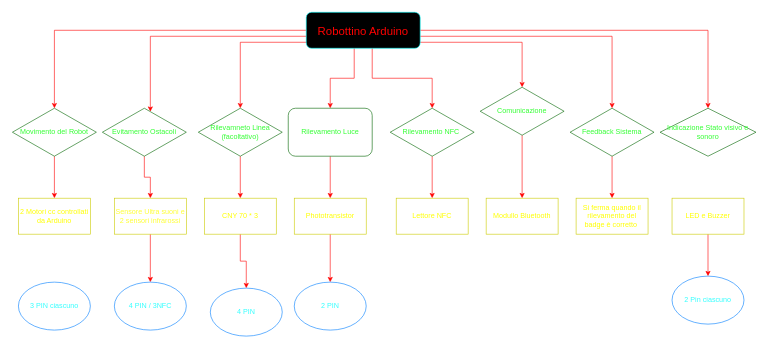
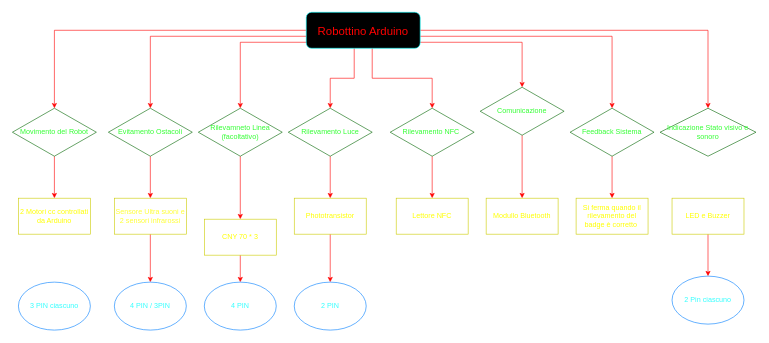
node "Evitamento Ostacoli": moved (144, 132) -> (150, 132)
node "Rilevamento Luce": shape rounded rectangle -> diamond
node "CNY 70 * 3": moved (240, 216) -> (240, 237)
node "4 PIN / 3NFC": label "4 PIN / 3NFC" -> "4 PIN / 3PIN"
node "4 PIN": moved (246, 312) -> (240, 306)
